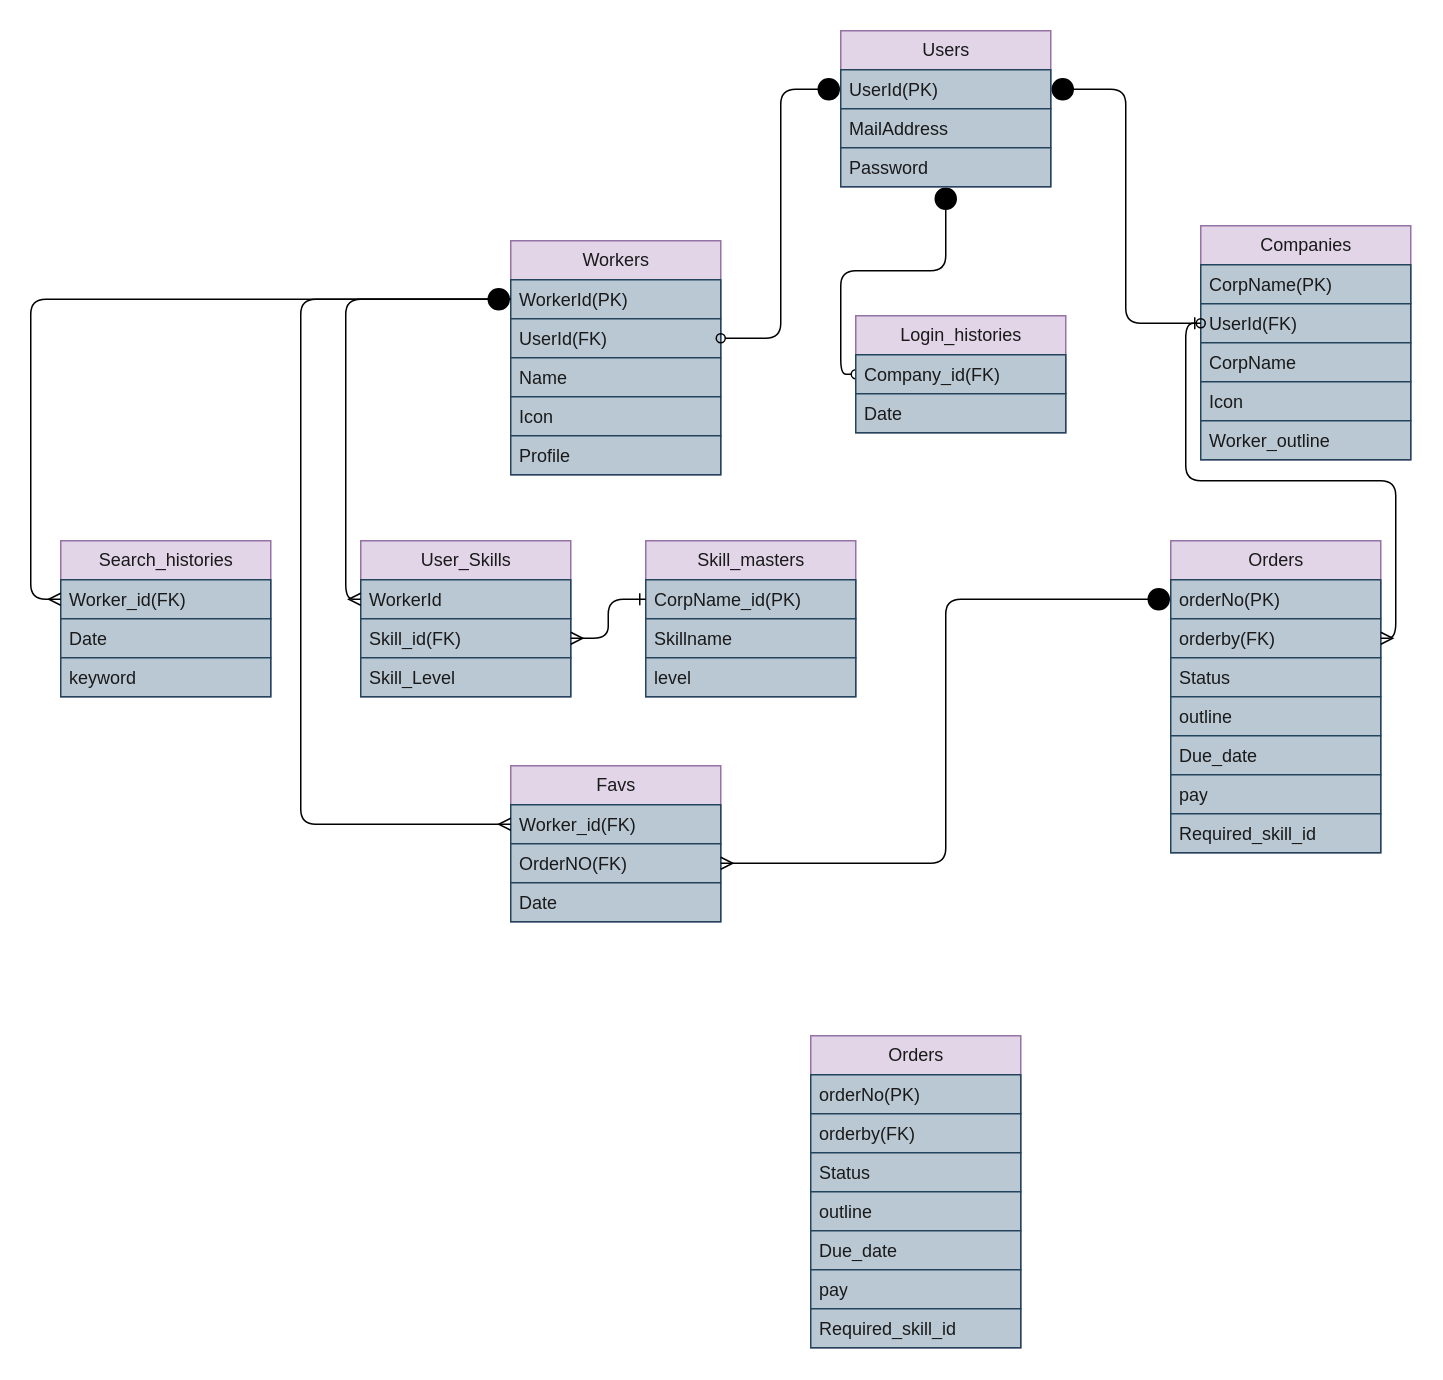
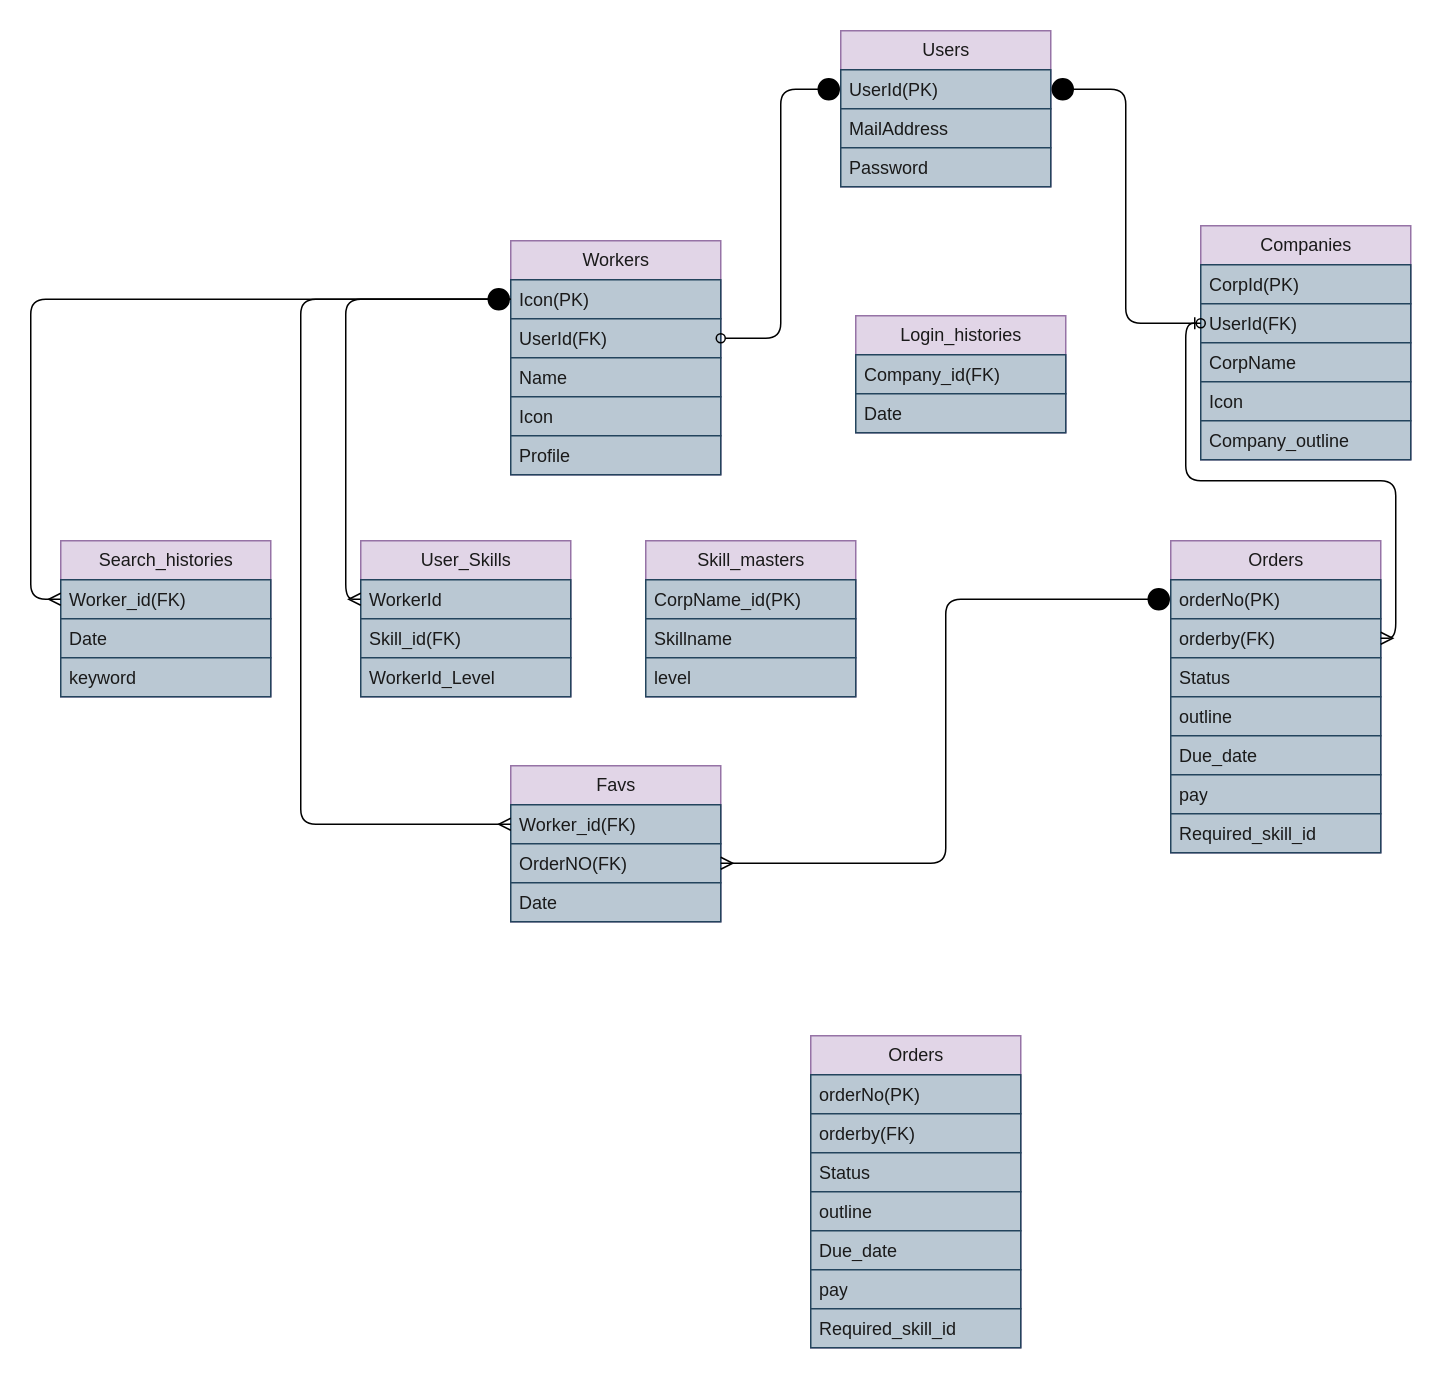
edge "Users" -- "Company_id(FK)": removed
node "CorpName(PK)": label "CorpName(PK)" -> "CorpId(PK)"
node "WorkerId(PK)": label "WorkerId(PK)" -> "Icon(PK)"
node "Worker_outline": label "Worker_outline" -> "Company_outline"
edge "CorpName_id(PK)" -- "Skill_id(FK)": removed
node "Skill_Level": label "Skill_Level" -> "WorkerId_Level"
